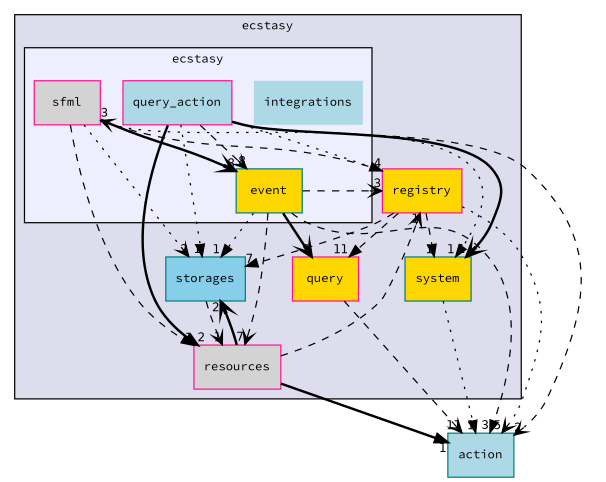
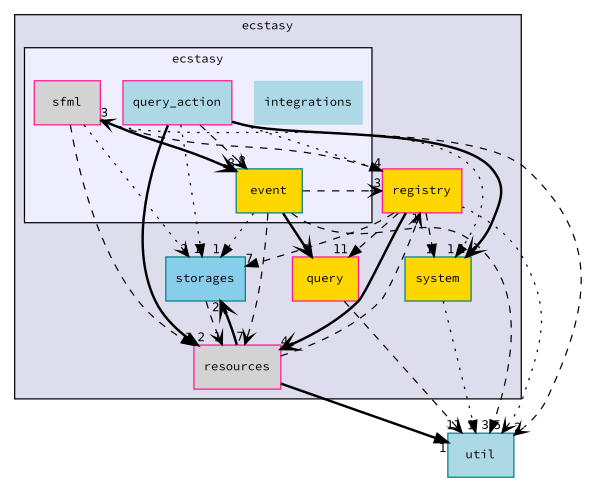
edge "registry" -> "resources": added
node "action": label "action" -> "util"
